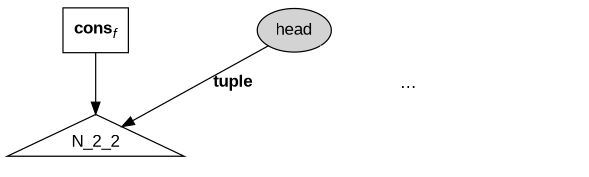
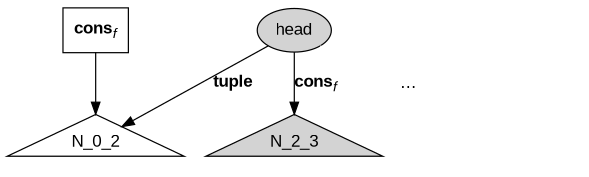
node "N_2_2": label "N_2_2" -> "N_0_2"
node "N_2_3": added
